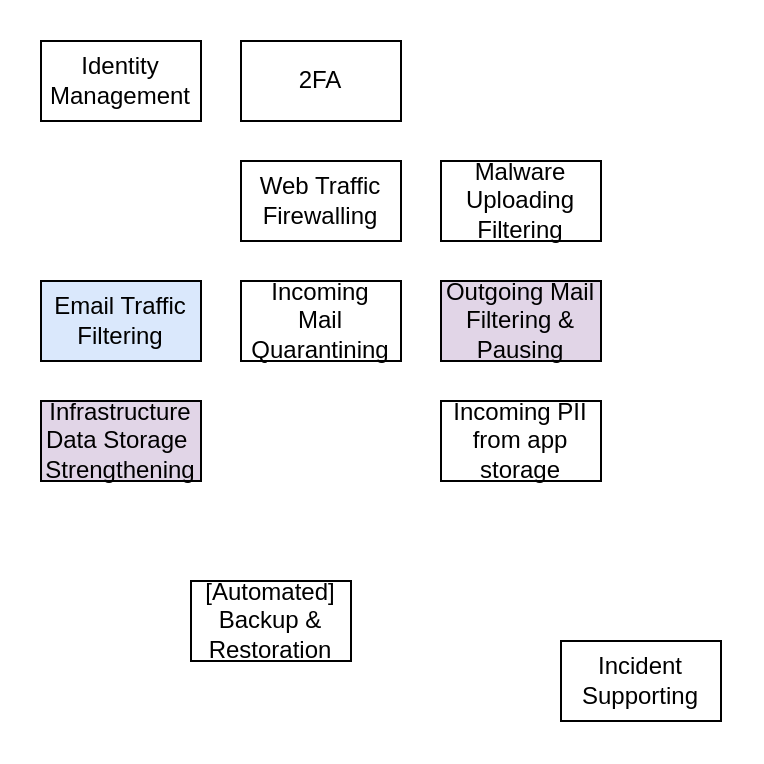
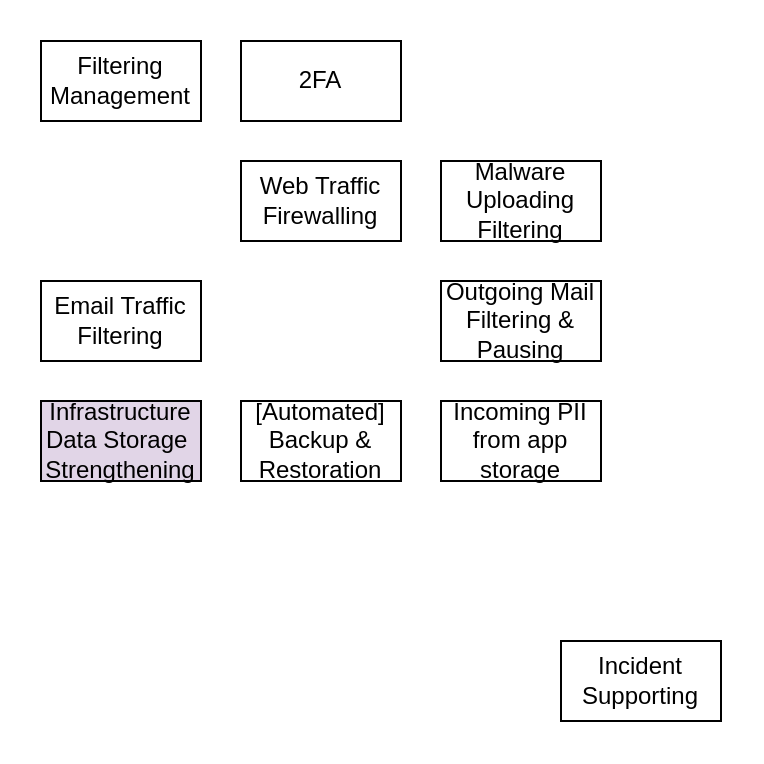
node "Identity Management": label "Identity Management" -> "Filtering Management"
node "Email Traffic Filtering": fillcolor #dae8fc -> #ffffff
node "Incoming Mail Quarantining": removed
node "Outgoing Mail Filtering & Pausing": fillcolor #e1d5e7 -> #ffffff
node "[Automated] Backup & Restoration": moved (271, 621) -> (321, 441)
